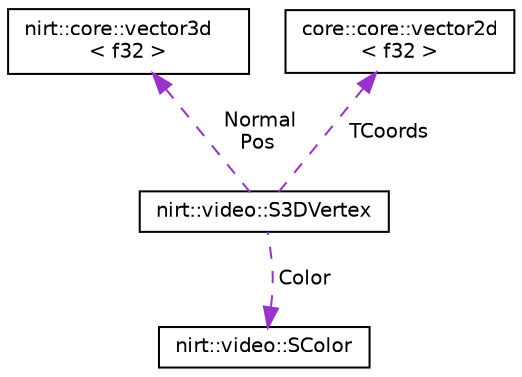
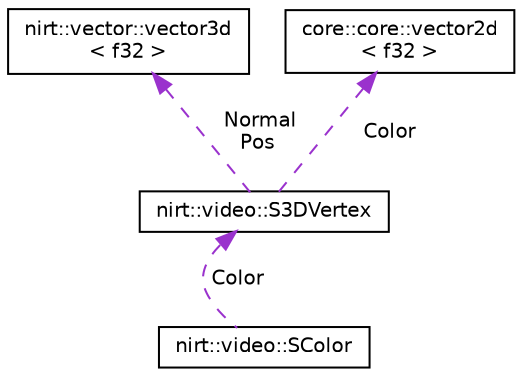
node "nirt::core::vector3d < f32 >": label "nirt::core::vector3d < f32 >" -> "nirt::vector::vector3d < f32 >"
edge "nirt::video::S3DVertex" -> "core::core::vector2d < f32 >": label " TCoords" -> " Color"
edge "nirt::video::S3DVertex" -> "nirt::video::SColor": reversed
